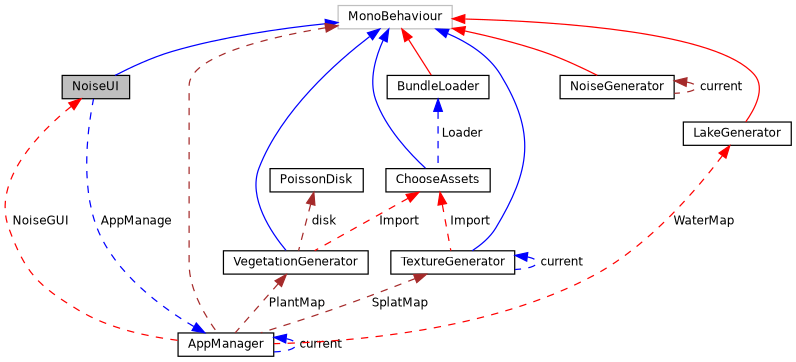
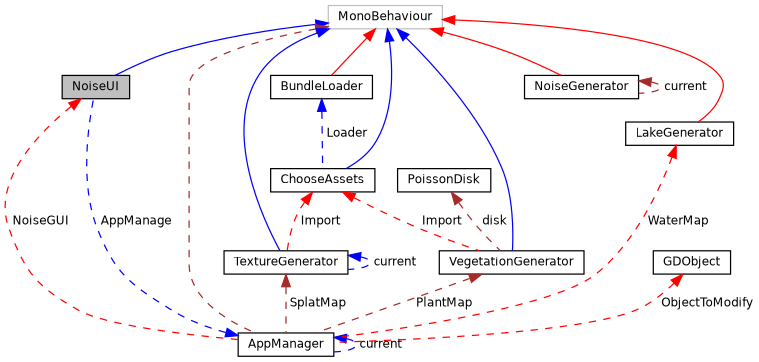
node "GDObject": added
